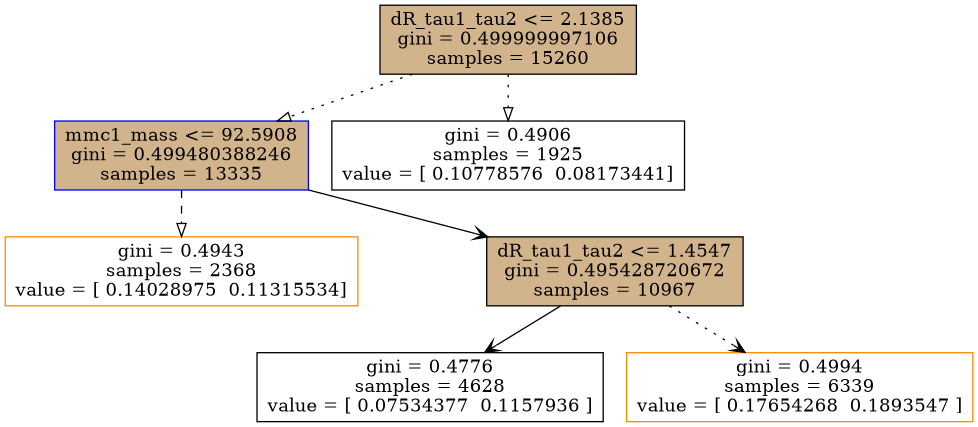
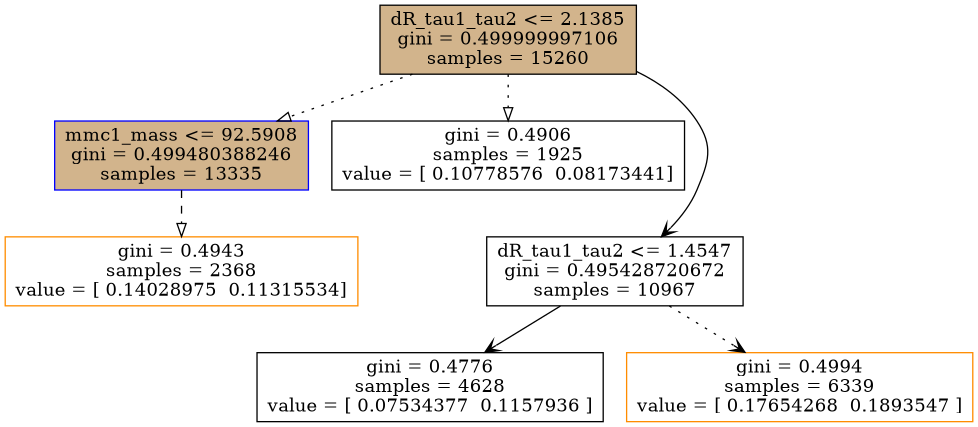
edge "mmc1_mass <= 92.5908 gini = 0.499480388246 samples = 13335" -> "dR_tau1_tau2 <= 1.4547 gini = 0.495428720672 samples = 10967": now "dR_tau1_tau2 <= 2.1385 gini = 0.499999997106 samples = 15260" -> "dR_tau1_tau2 <= 1.4547 gini = 0.495428720672 samples = 10967"
node "dR_tau1_tau2 <= 1.4547 gini = 0.495428720672 samples = 10967": fillcolor tan -> white
